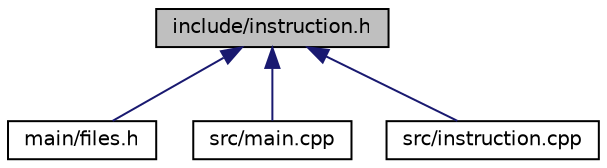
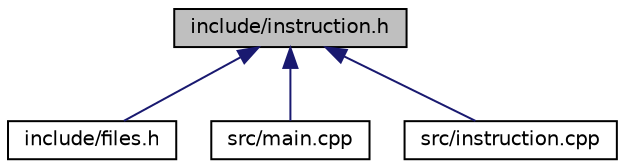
node "main/files.h": label "main/files.h" -> "include/files.h"
